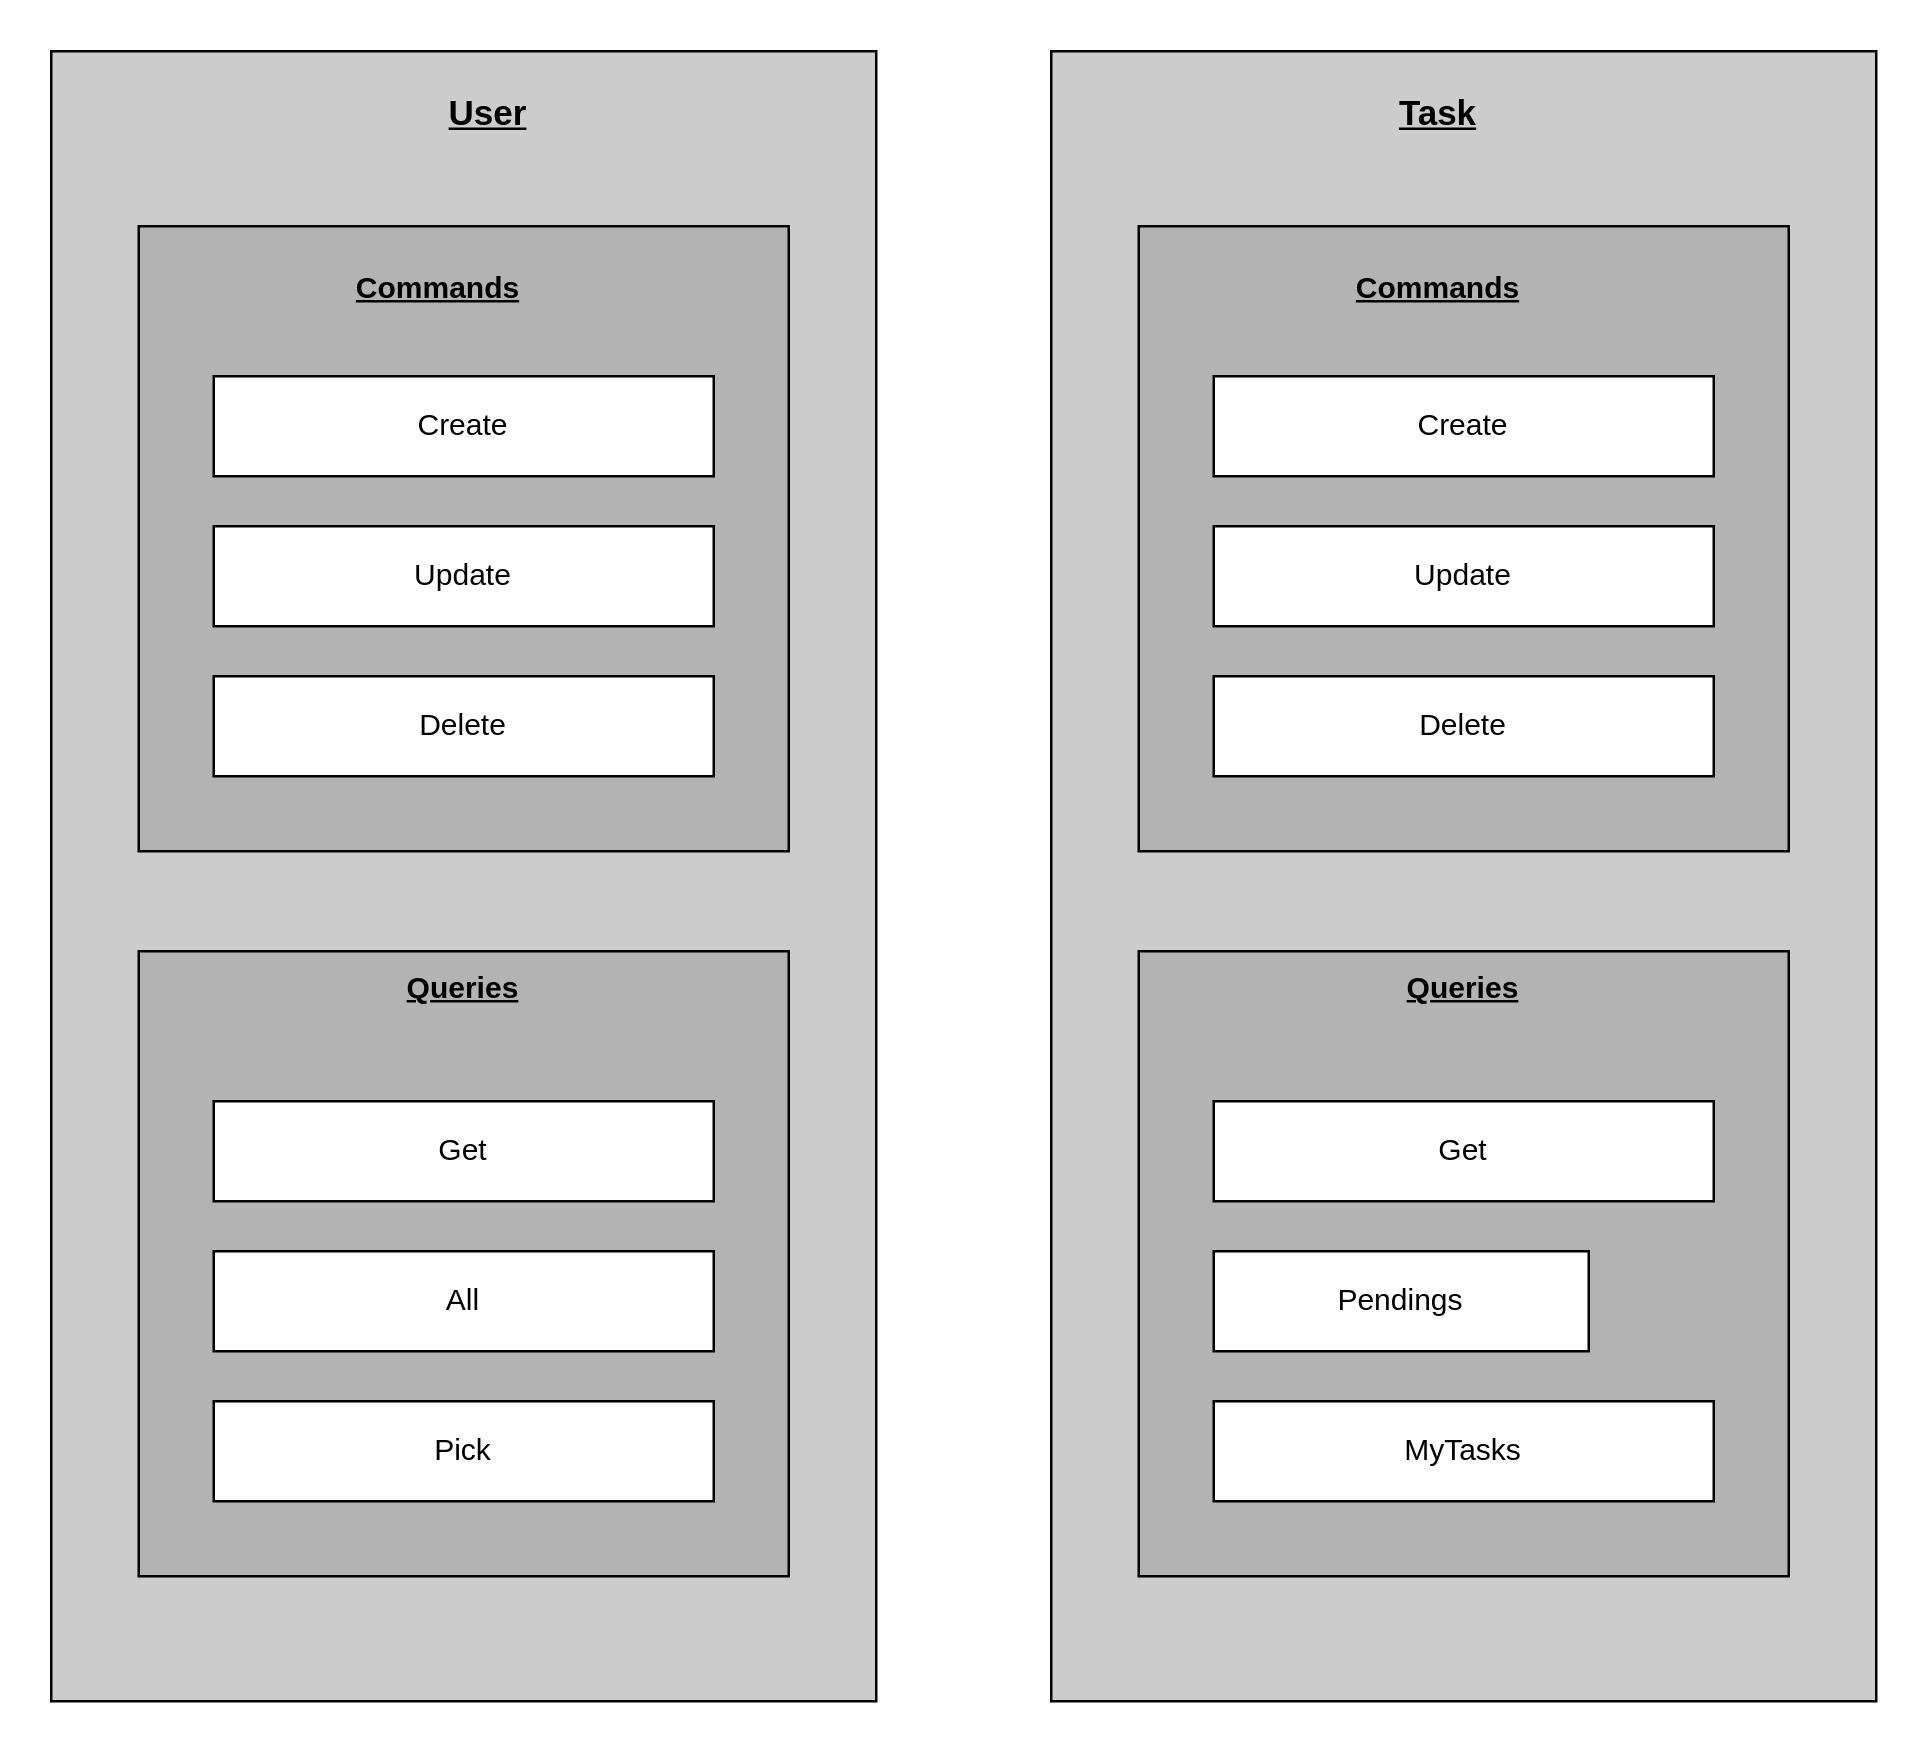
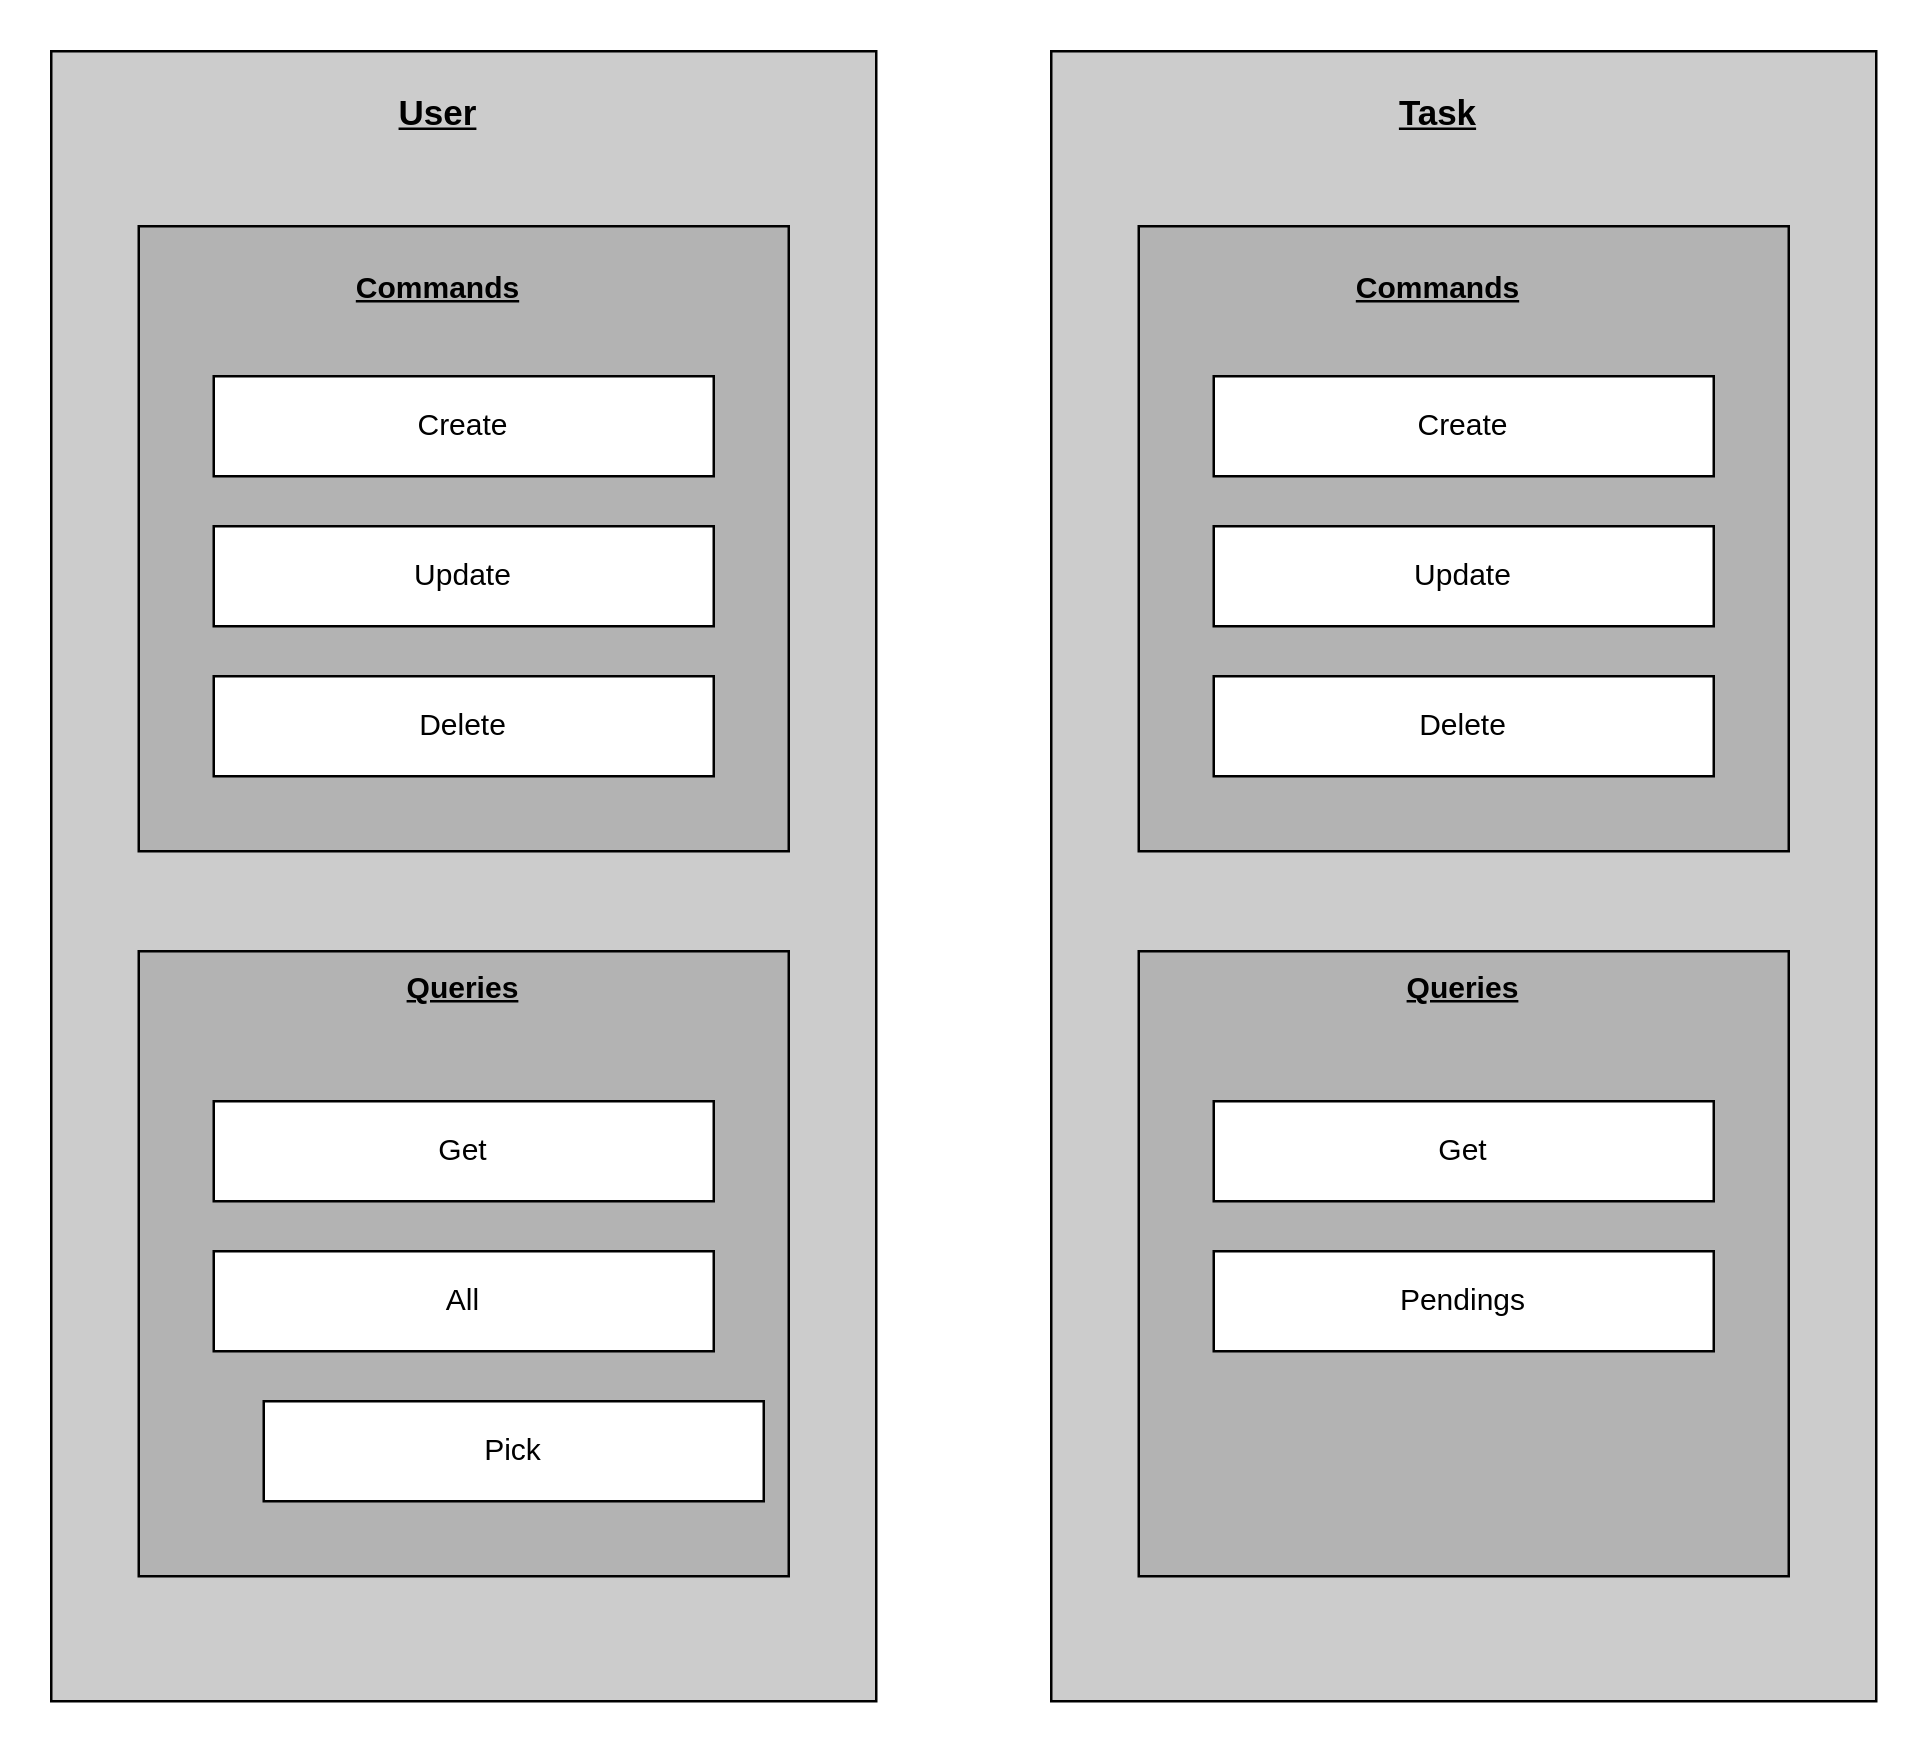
node "User": moved (489, 114) -> (439, 114)
node "Pendings": size 375x100 -> 500x100
node "Pick": moved (464, 1451) -> (514, 1451)
node "MyTasks": removed
